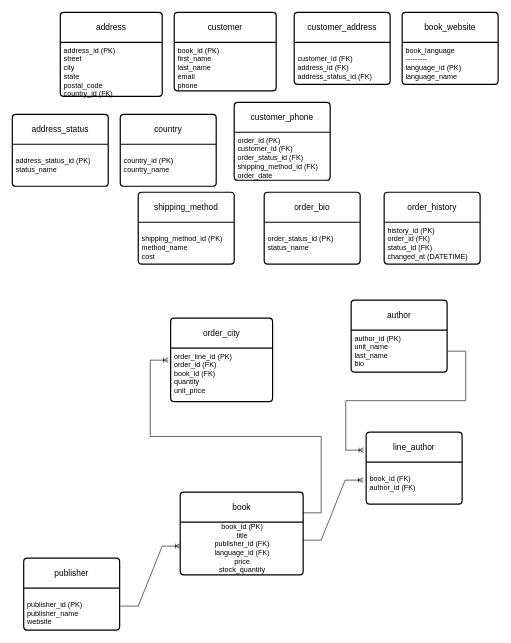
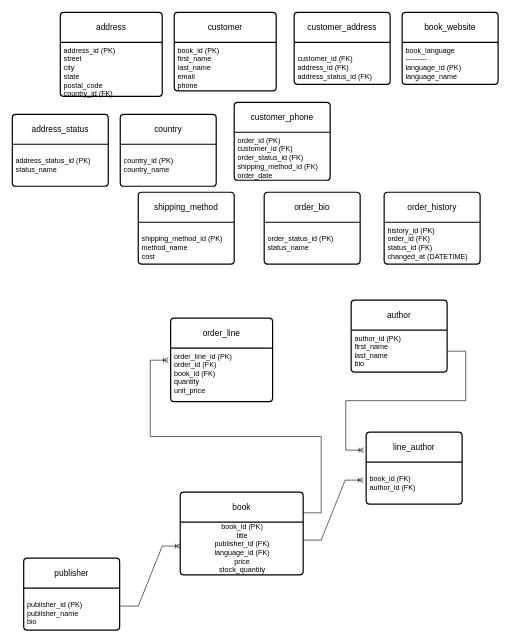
node "order_city": label "order_city" -> "order_line"
node "author_id (PK) unit_name last_name bio": label "author_id (PK) unit_name last_name bio" -> "author_id (PK) first_name last_name bio"
node "publisher_id (PK) publisher_name website": label "publisher_id (PK) publisher_name website" -> "publisher_id (PK) publisher_name bio"
